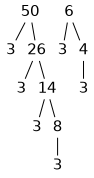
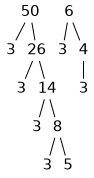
node "5": added
